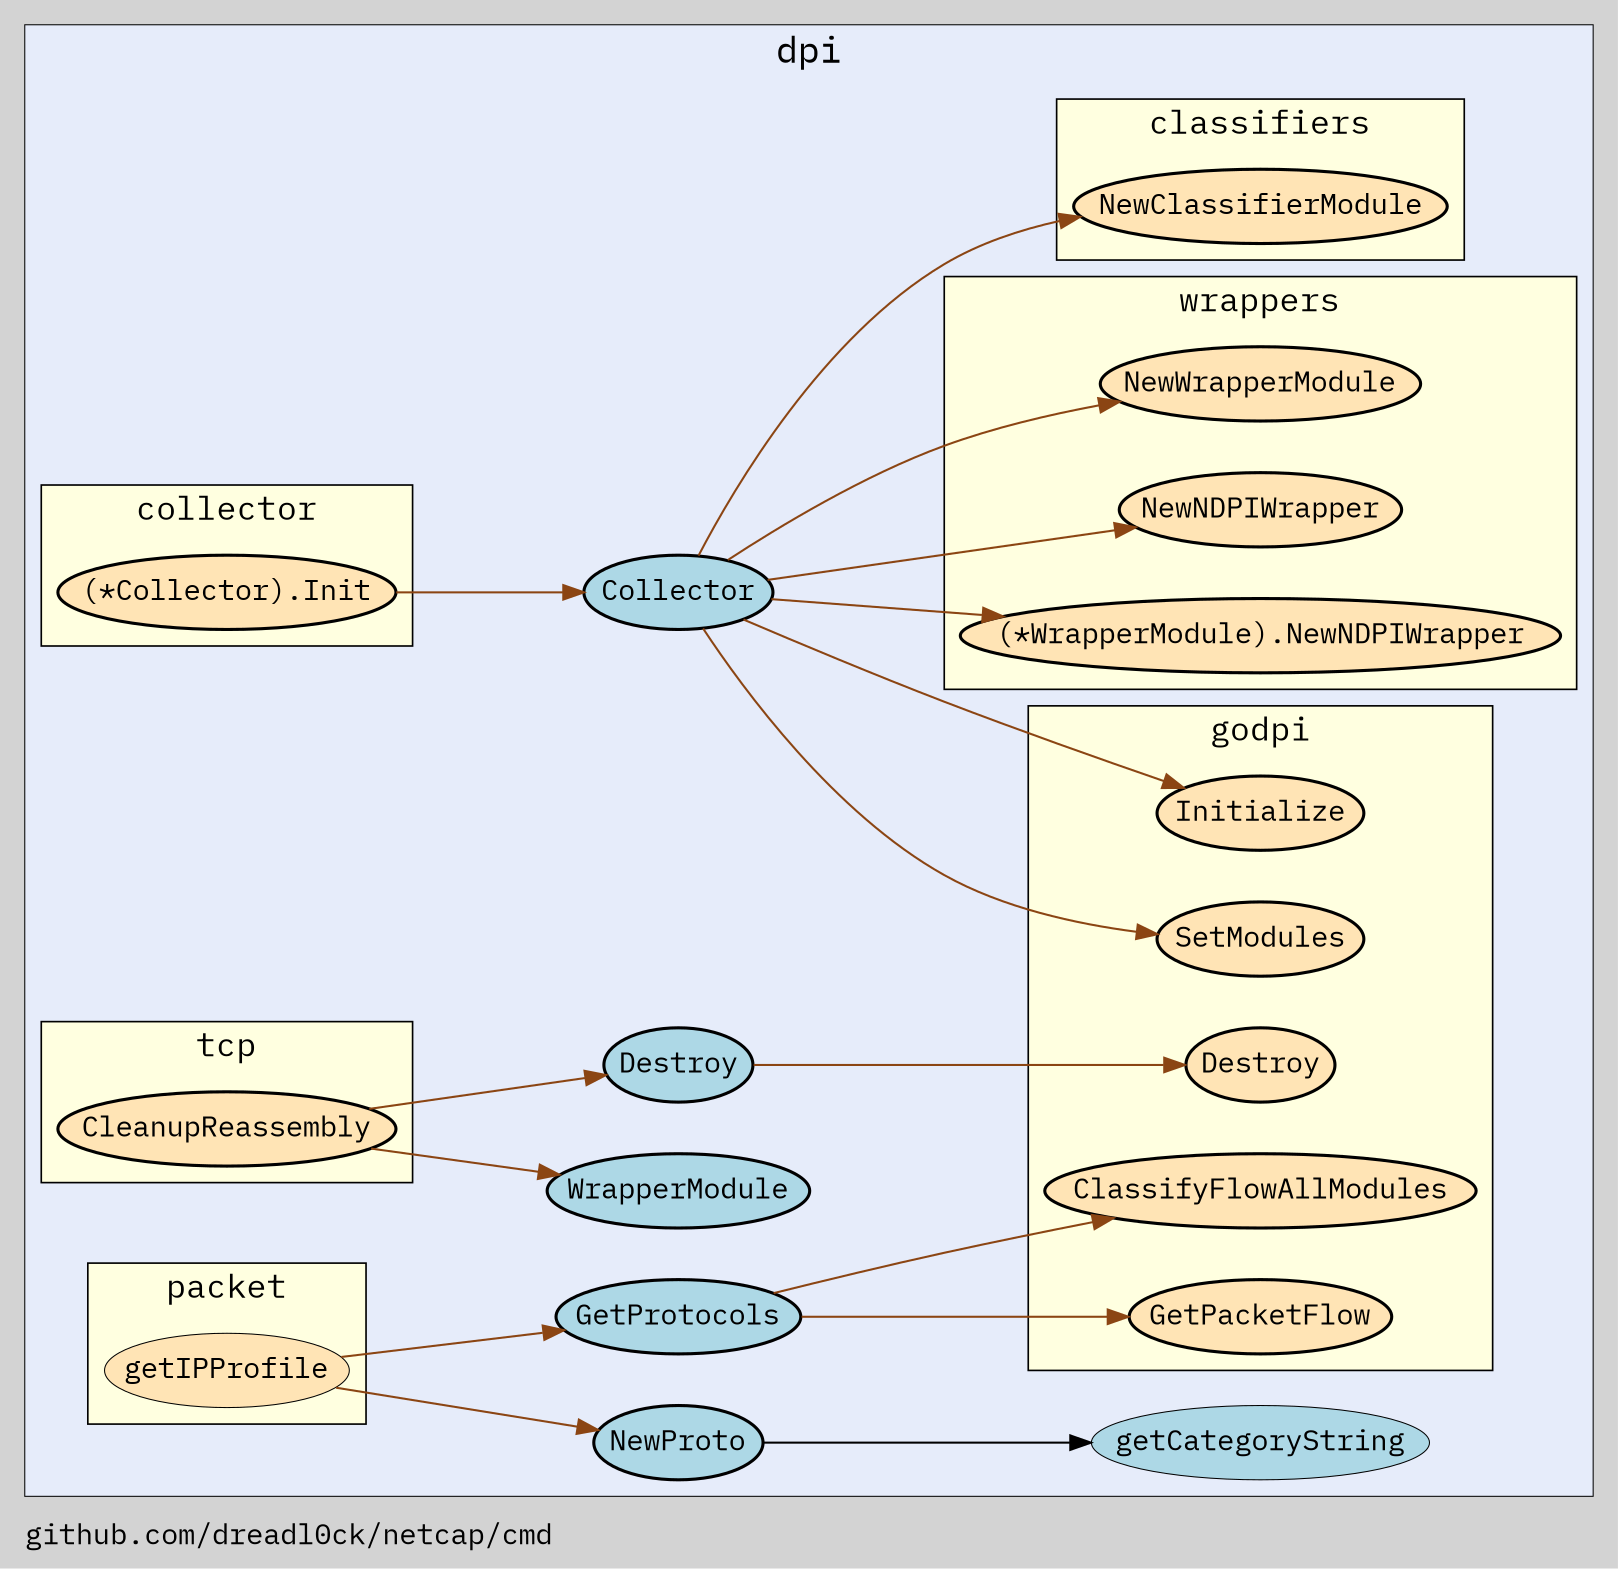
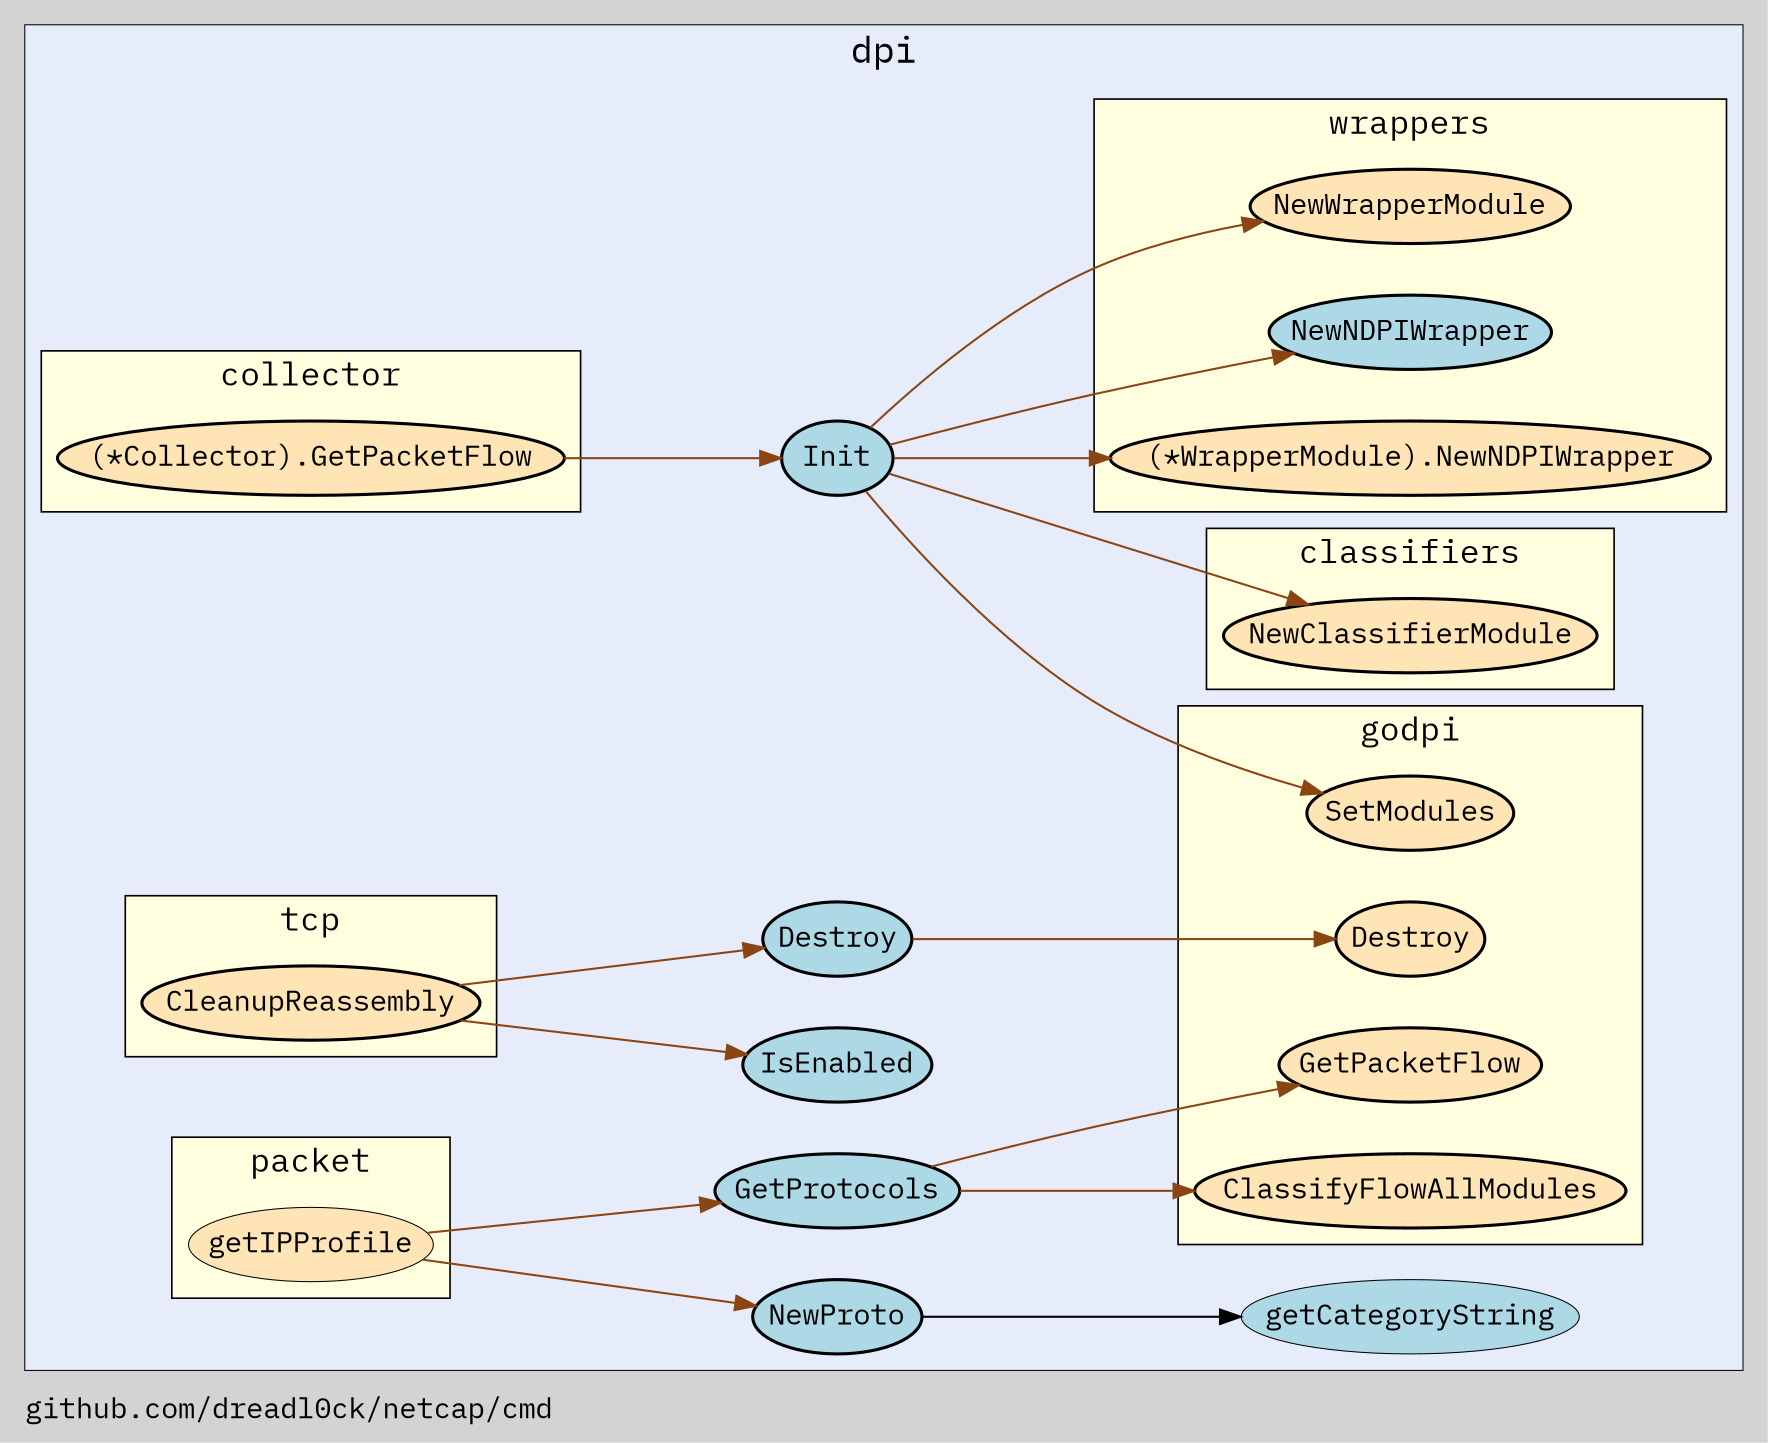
node "NewNDPIWrapper": fillcolor moccasin -> lightblue
node "(*Collector).Init": label "(*Collector).Init" -> "(*Collector).GetPacketFlow"
node "Collector": label "Collector" -> "Init"
node "Initialize": removed
node "WrapperModule": label "WrapperModule" -> "IsEnabled"
